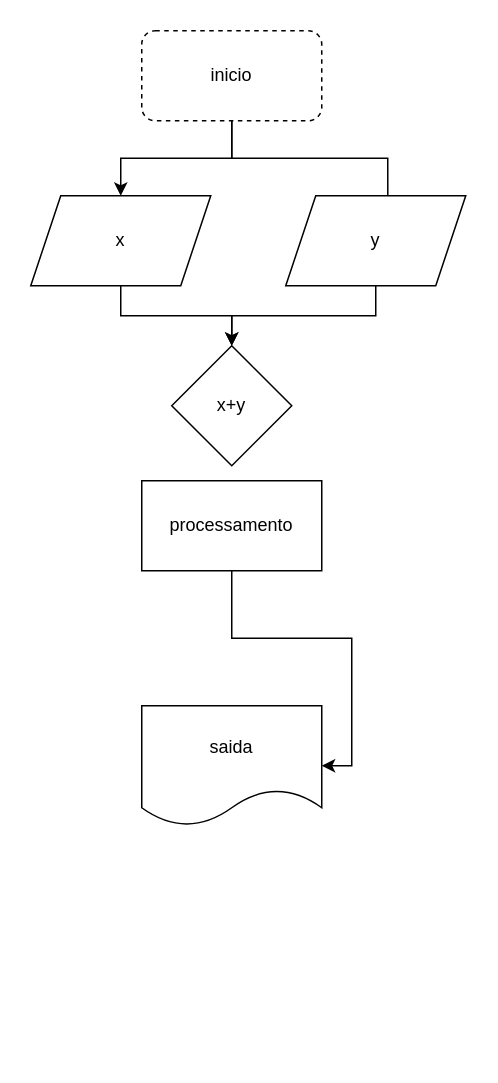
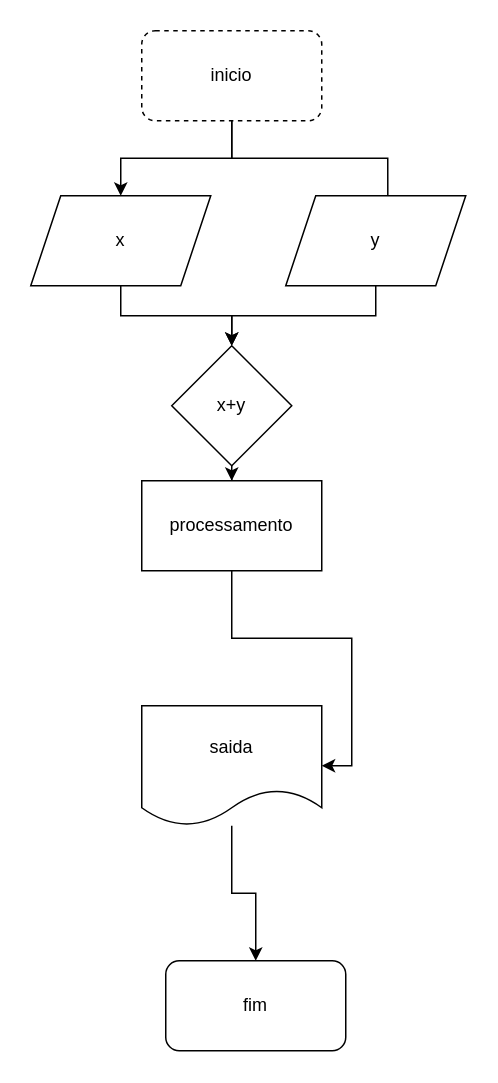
edge "x+y" -> "processamento": added
edge "saida" -> "fim": added
node "fim": added
